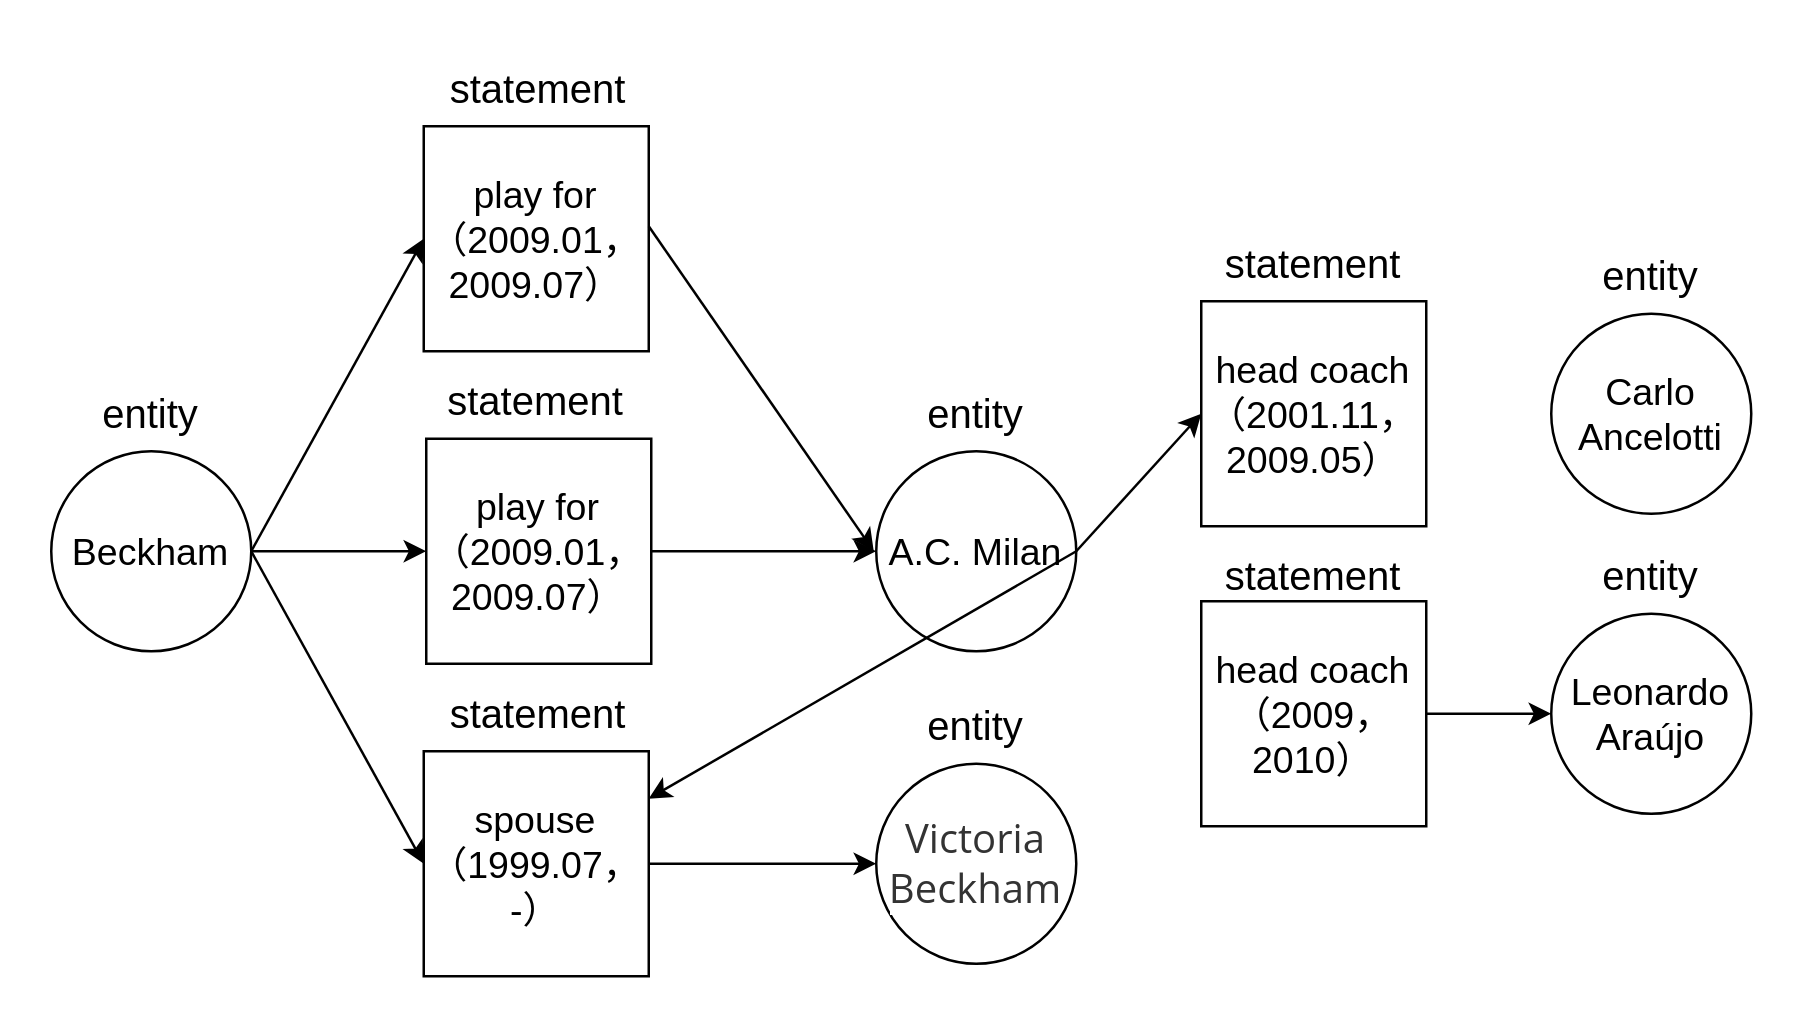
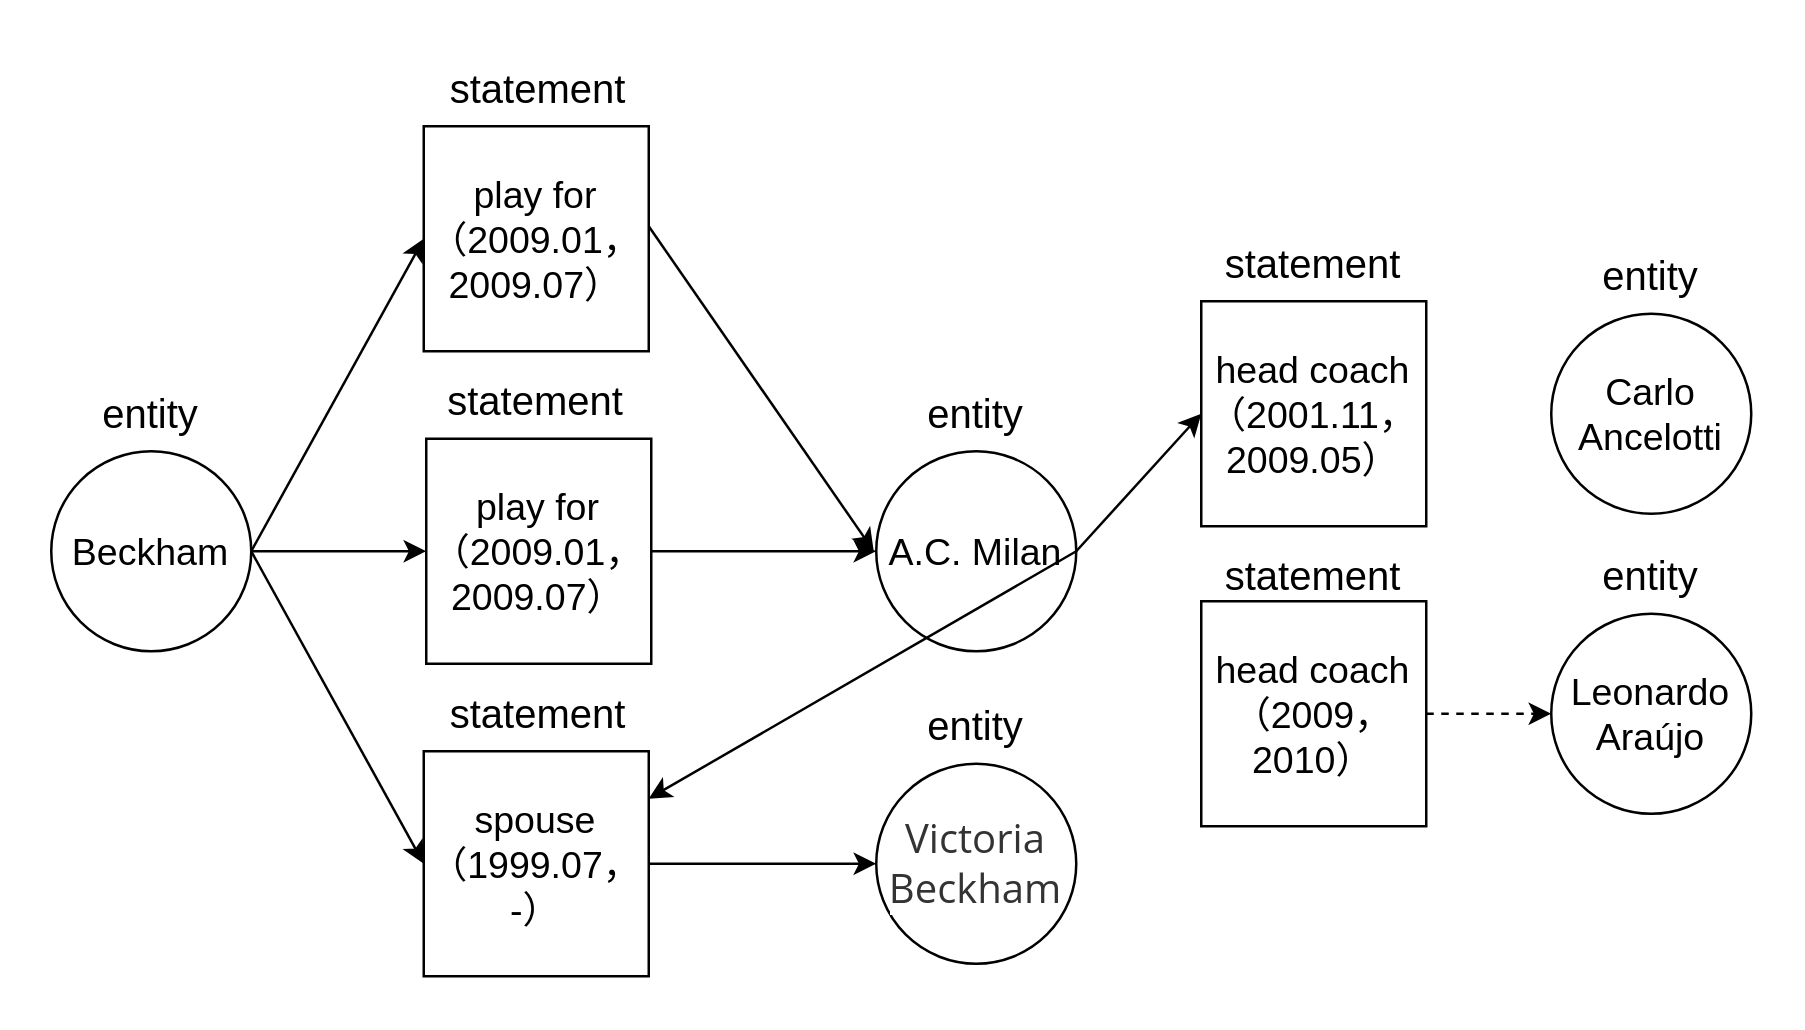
edge "head coach （2009， 2010）" -> "Leonardo Araújo": style solid -> dashed
